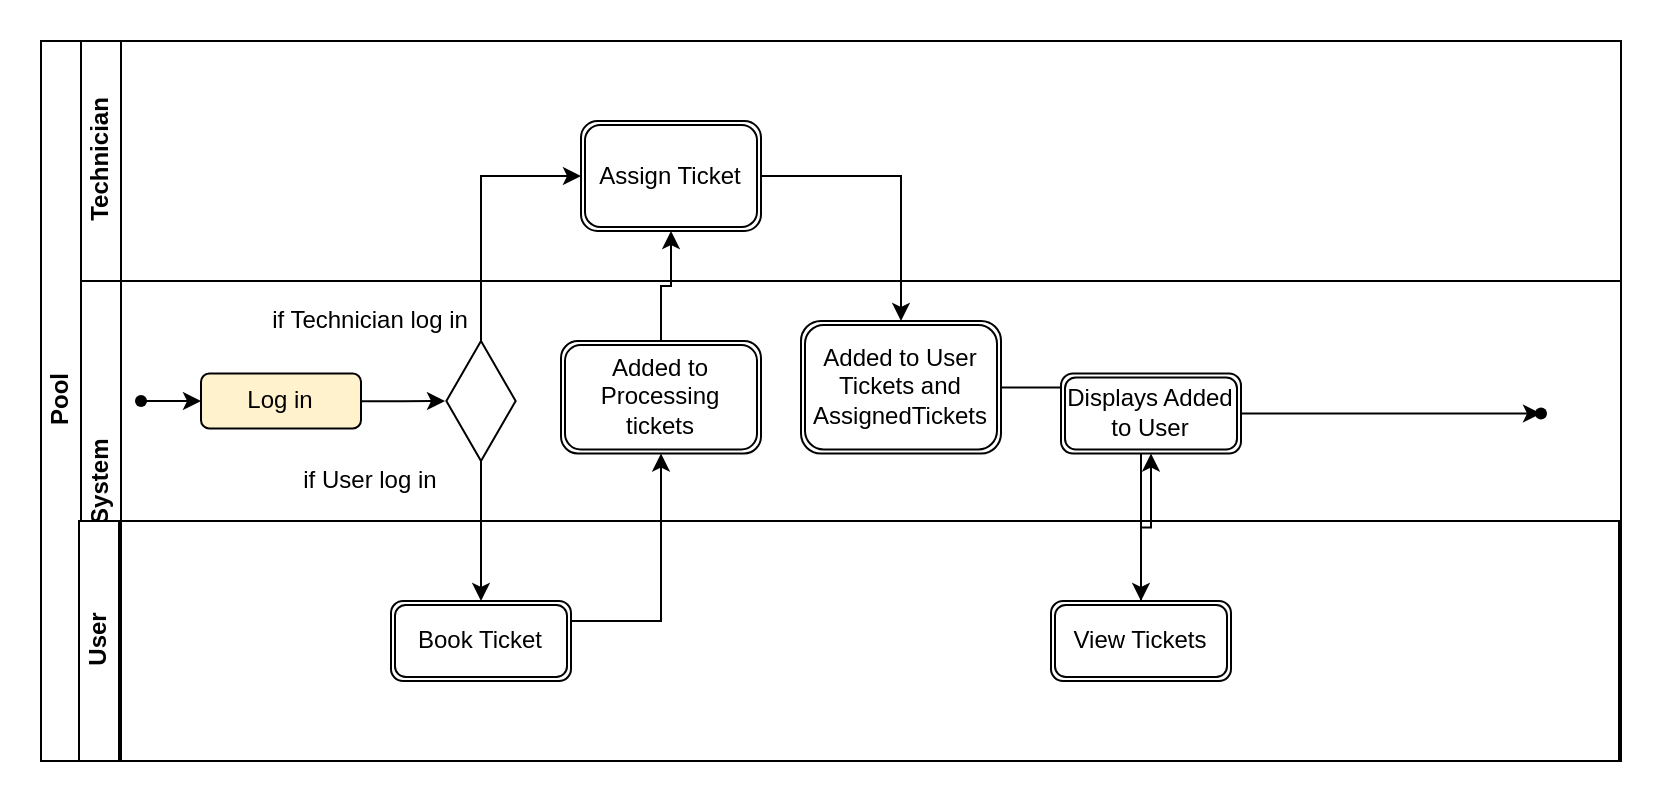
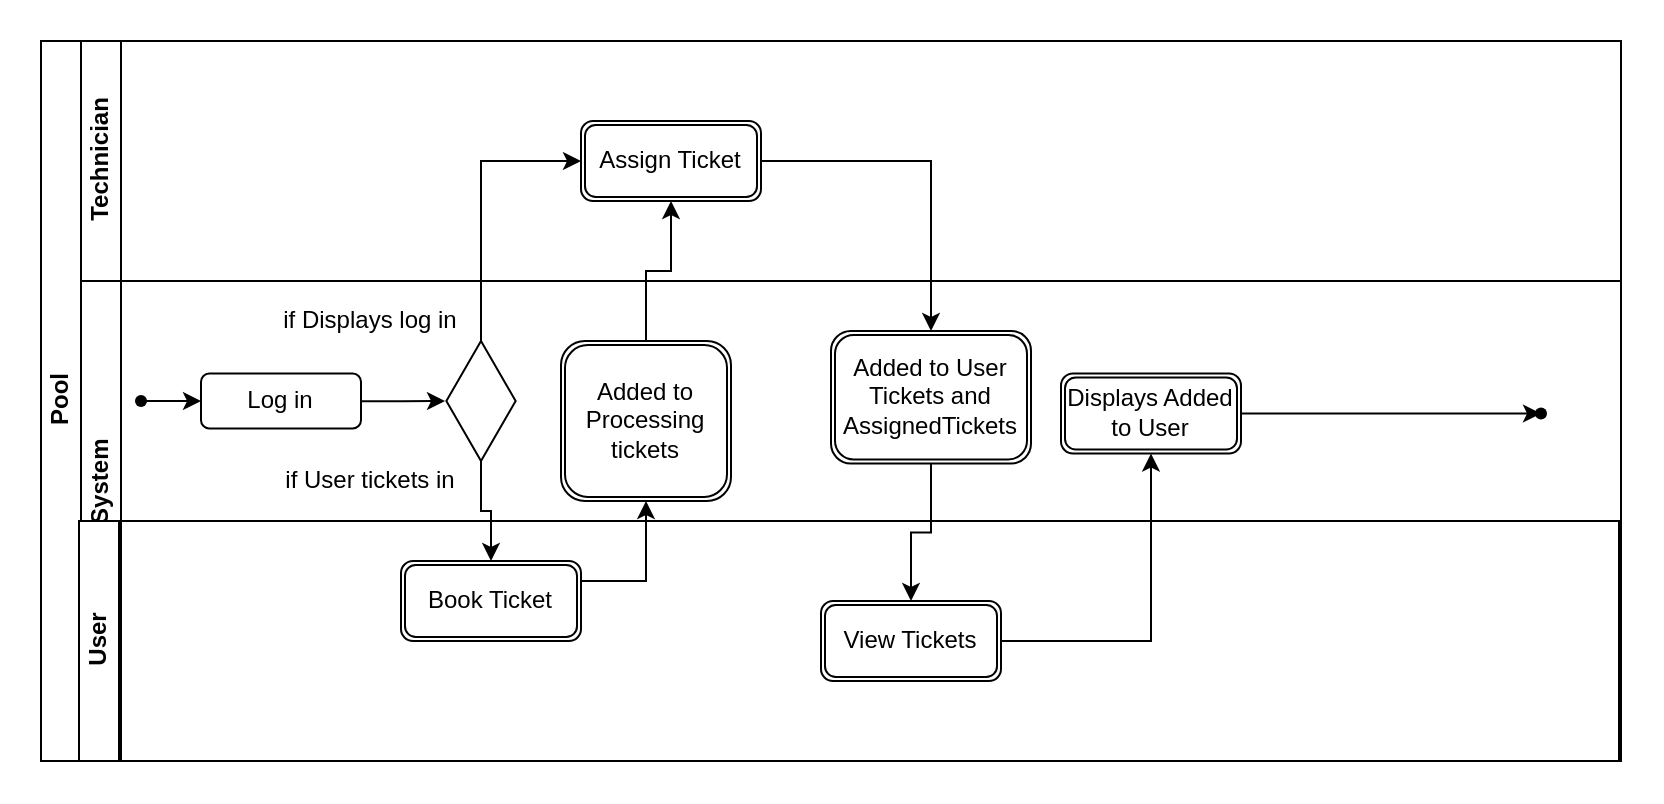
node "Assign Ticket": size 180x110 -> 180x80
node "if Technician log in": label "if Technician log in" -> "if Displays log in"
node "Added to User Tickets and AssignedTickets": moved (901, 387) -> (931, 397)
node "Added to Processing tickets": size 200x113 -> 170x160
node "Log in": fillcolor #fff2cc -> #ffffff
node "if User log in": label "if User log in" -> "if User tickets in"
node "Book Ticket": moved (481, 641) -> (491, 601)
node "View Tickets": moved (1141, 641) -> (911, 641)
